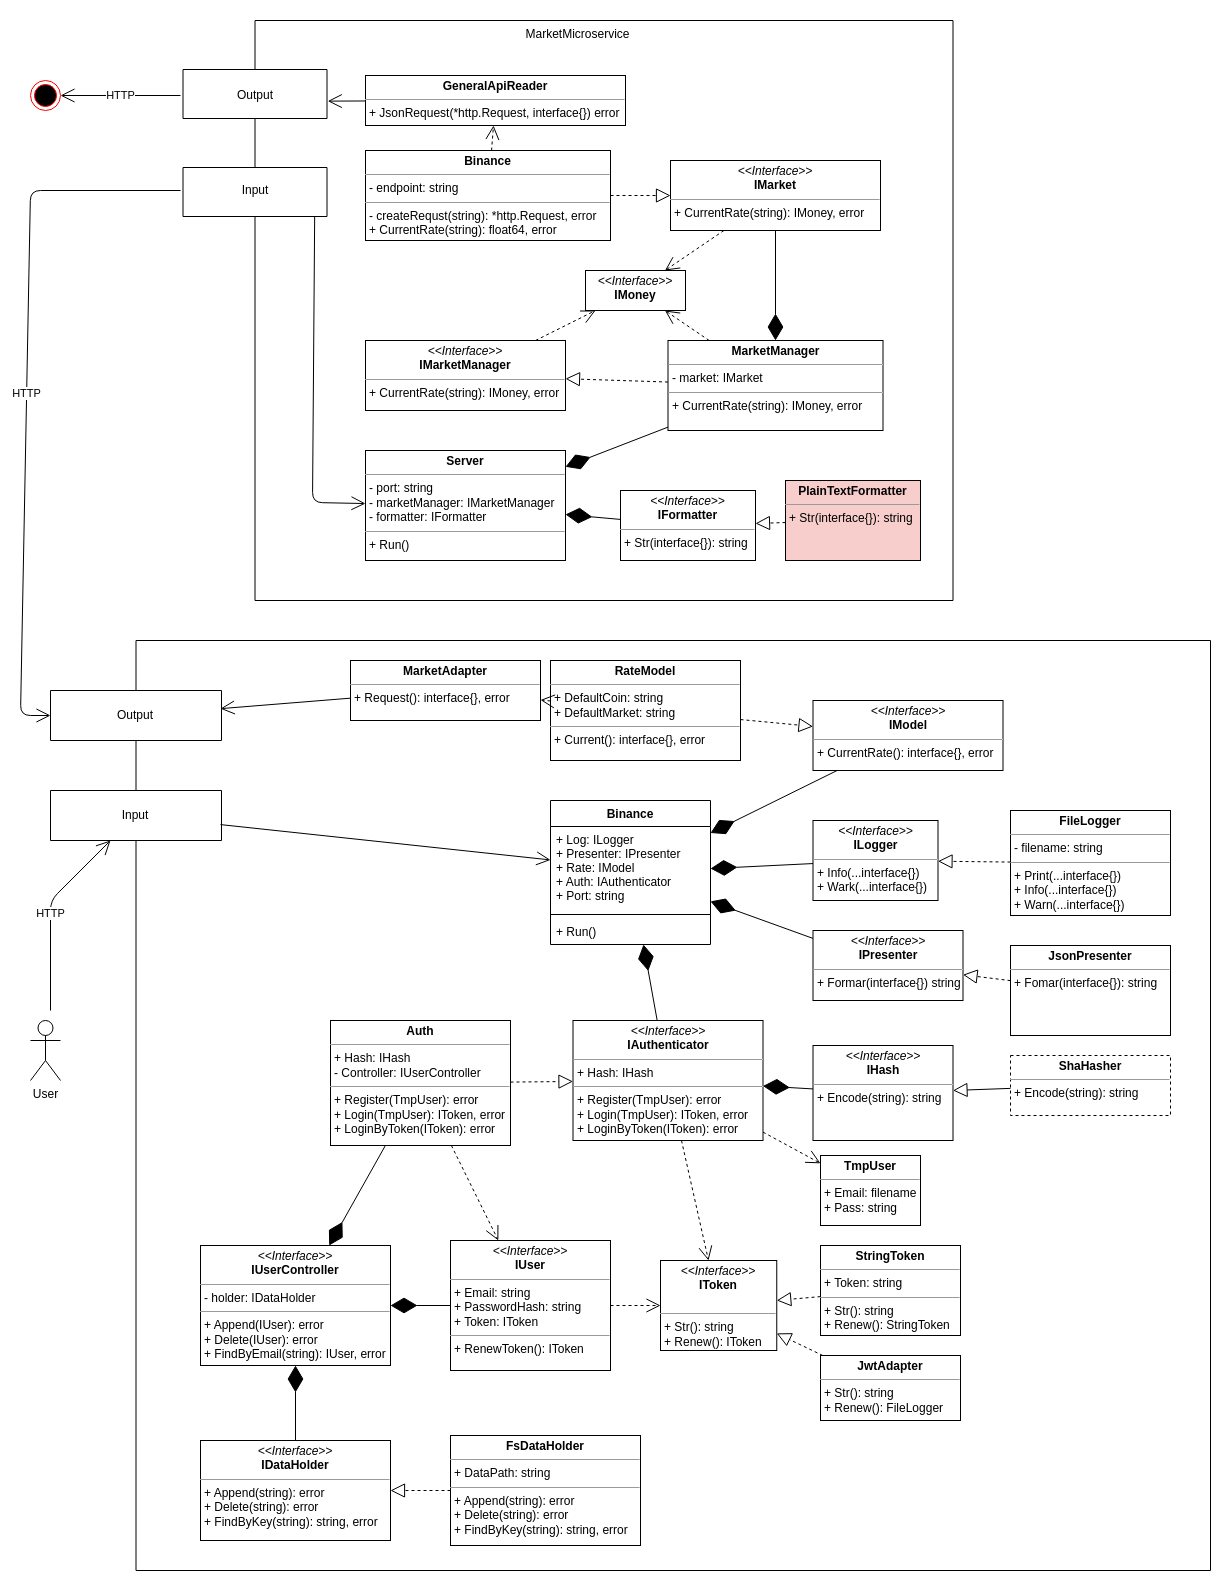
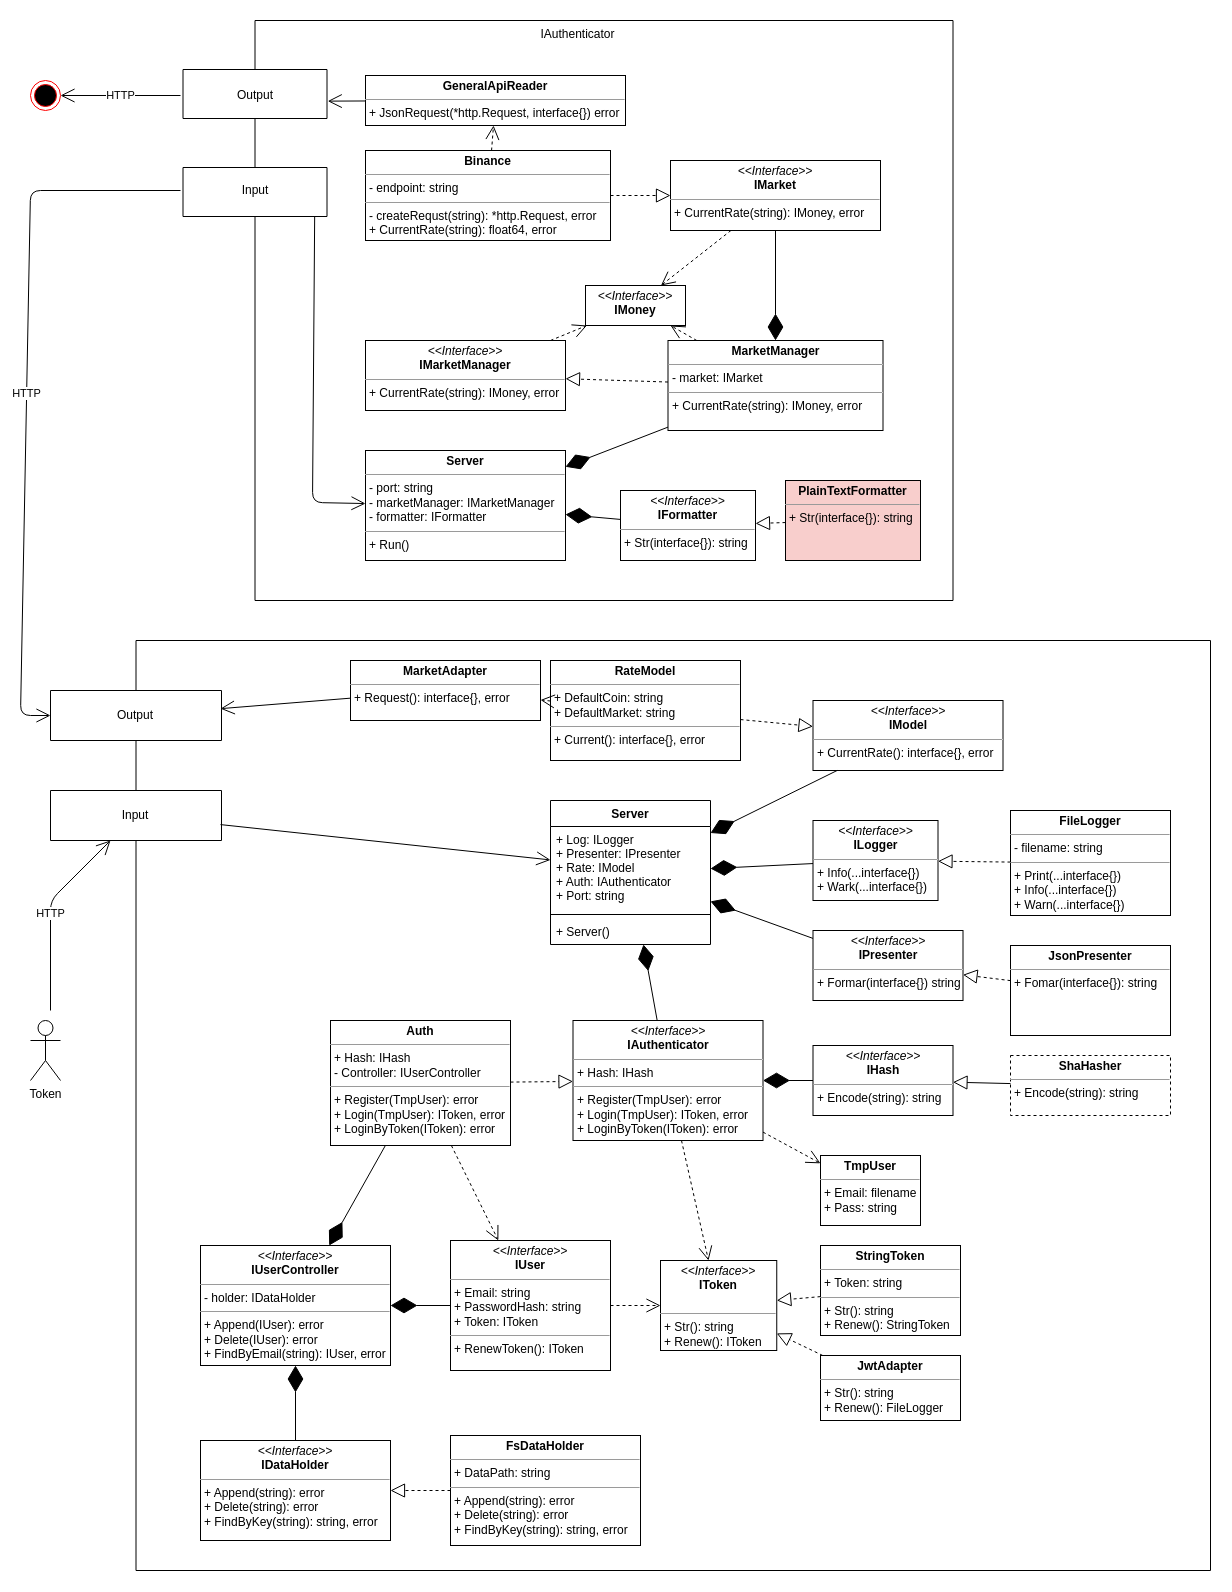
node "MarketMicroservice": label "MarketMicroservice" -> "IAuthenticator"
node "<<Interface>> IMoney": moved (636, 291) -> (636, 306)
node "Binance": label "Binance" -> "Server"
node "+ Run()": label "+ Run()" -> "+ Server()"
node "<<Interface>> IHash + Encode(string): string": size 140x95 -> 140x70
node "User": label "User" -> "Token"
